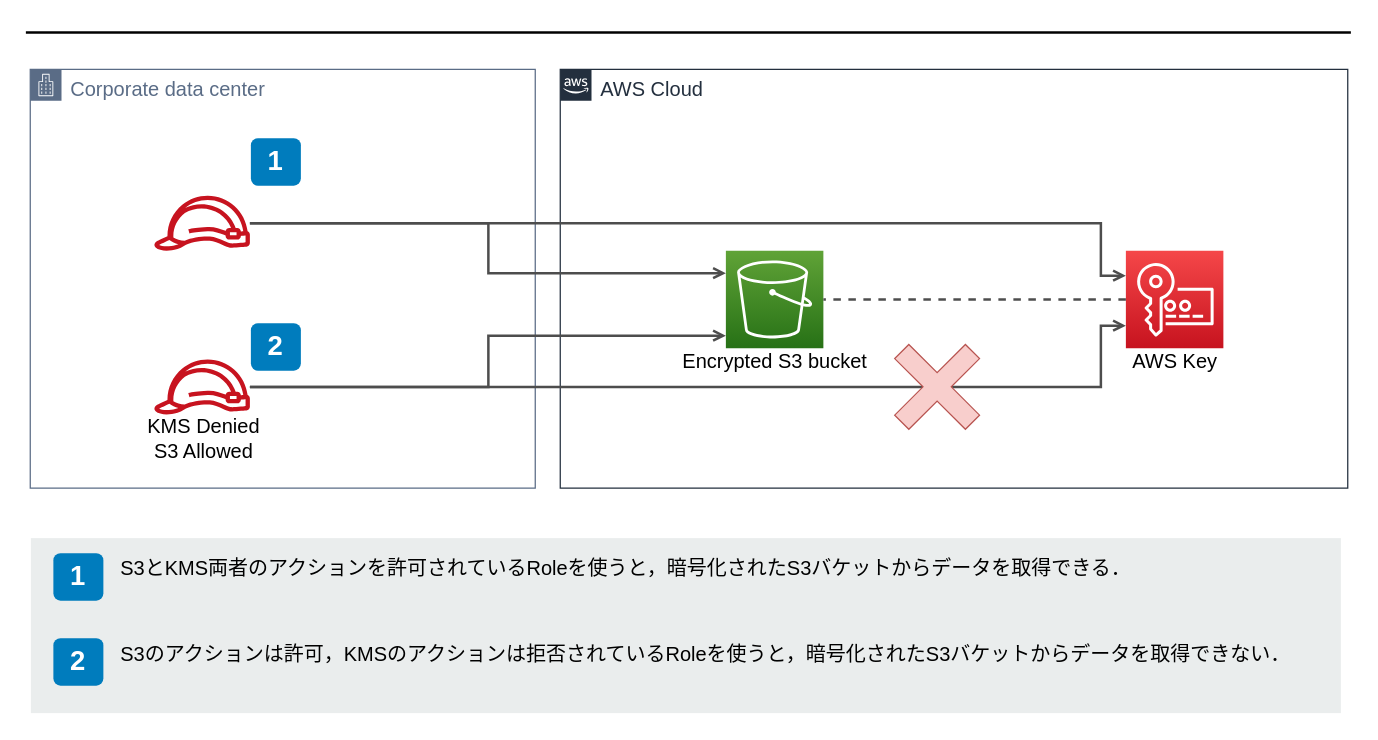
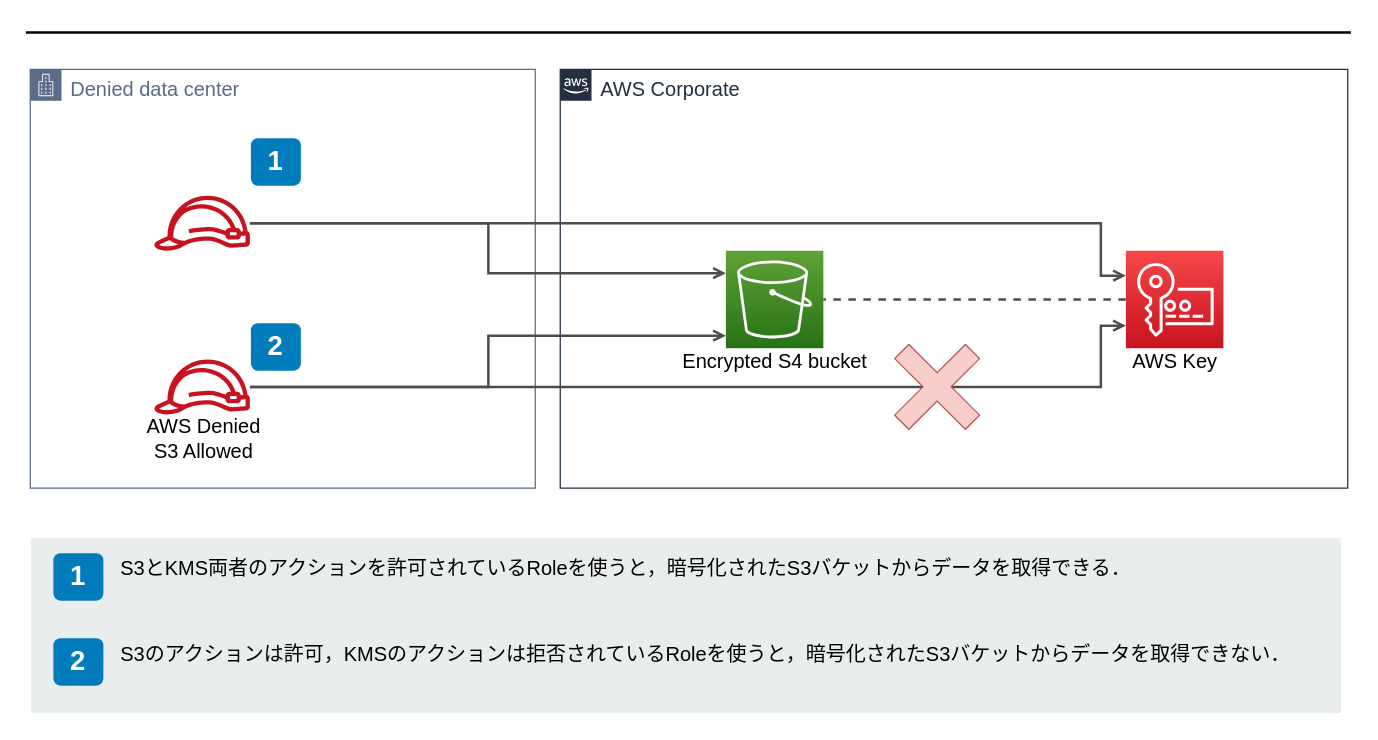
node "Corporate data center": label "Corporate data center" -> "Denied data center"
node "AWS Cloud": label "AWS Cloud" -> "AWS Corporate"
node "Encrypted S3 bucket": label "Encrypted S3 bucket" -> "Encrypted S4 bucket"
node "KMS Denied S3 Allowed": label "KMS Denied S3 Allowed" -> "AWS Denied S3 Allowed"
